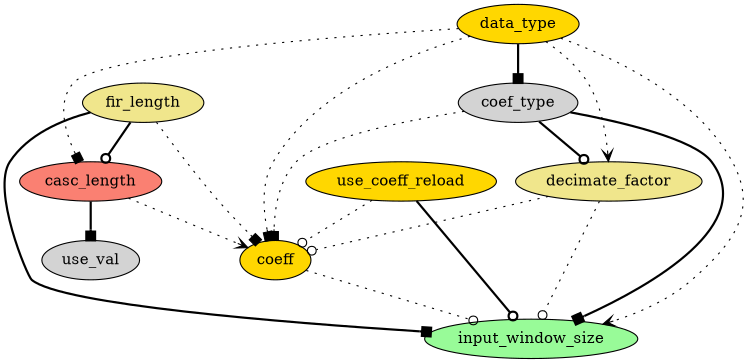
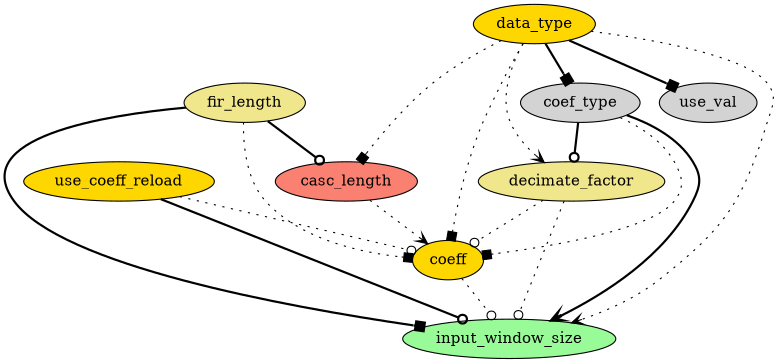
edge "coef_type" -> "input_window_size": arrowhead box -> vee
edge "casc_length" -> "use_val": now "data_type" -> "use_val"
